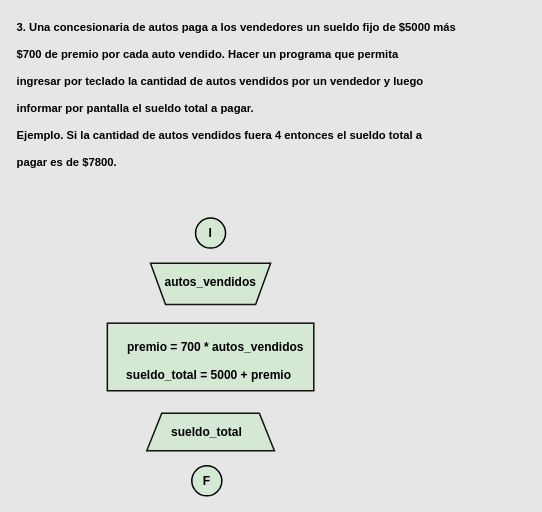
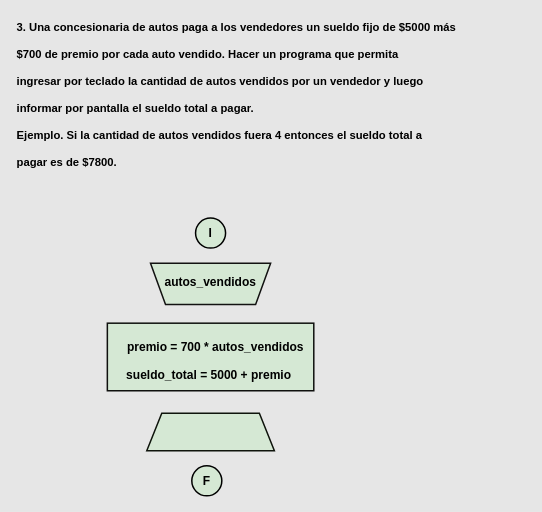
node "sueldo_total": removed
